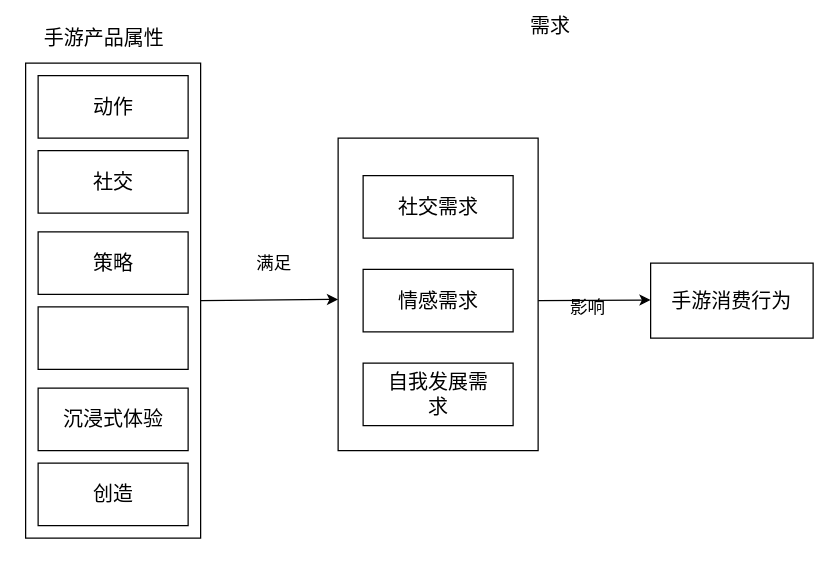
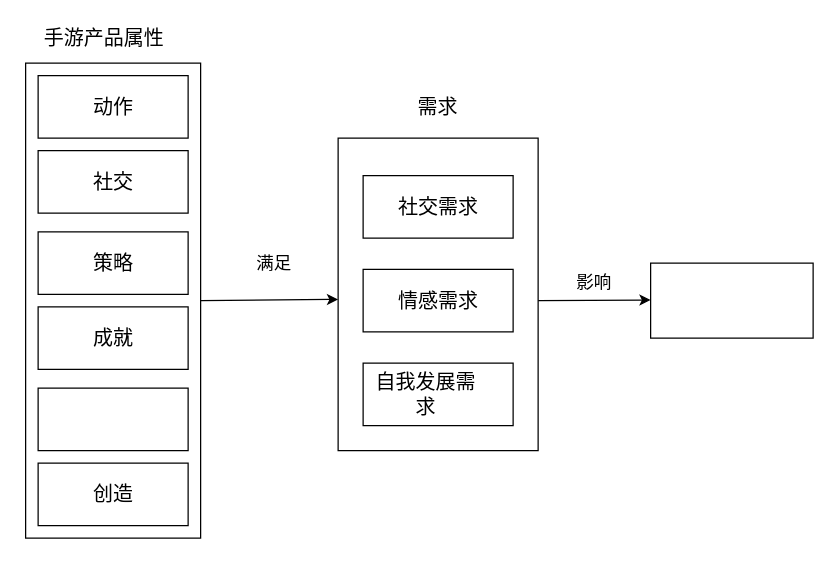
node "需求": moved (551, 26) -> (438, 107)
node "手游消费行为": removed
node "影响": moved (588, 307) -> (594, 282)
node "成就": added
node "自我发展需求": moved (438, 394) -> (426, 394)
node "沉浸式体验": removed
